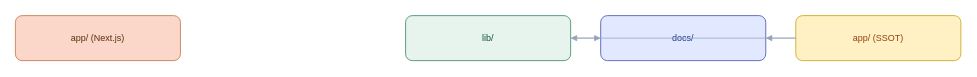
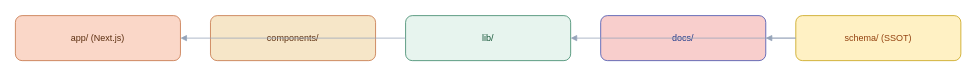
node "components/": added
edge "lib/" -> "docs/": now "lib/" -> "app/ (Next.js)"
node "docs/": fillcolor #e1e8ff -> #f8cecc
node "app/ (SSOT)": label "app/ (SSOT)" -> "schema/ (SSOT)"
